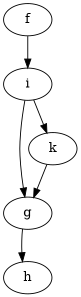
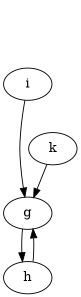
node "f": removed
edge "i" -> "k": removed
edge "h" -> "g": added
